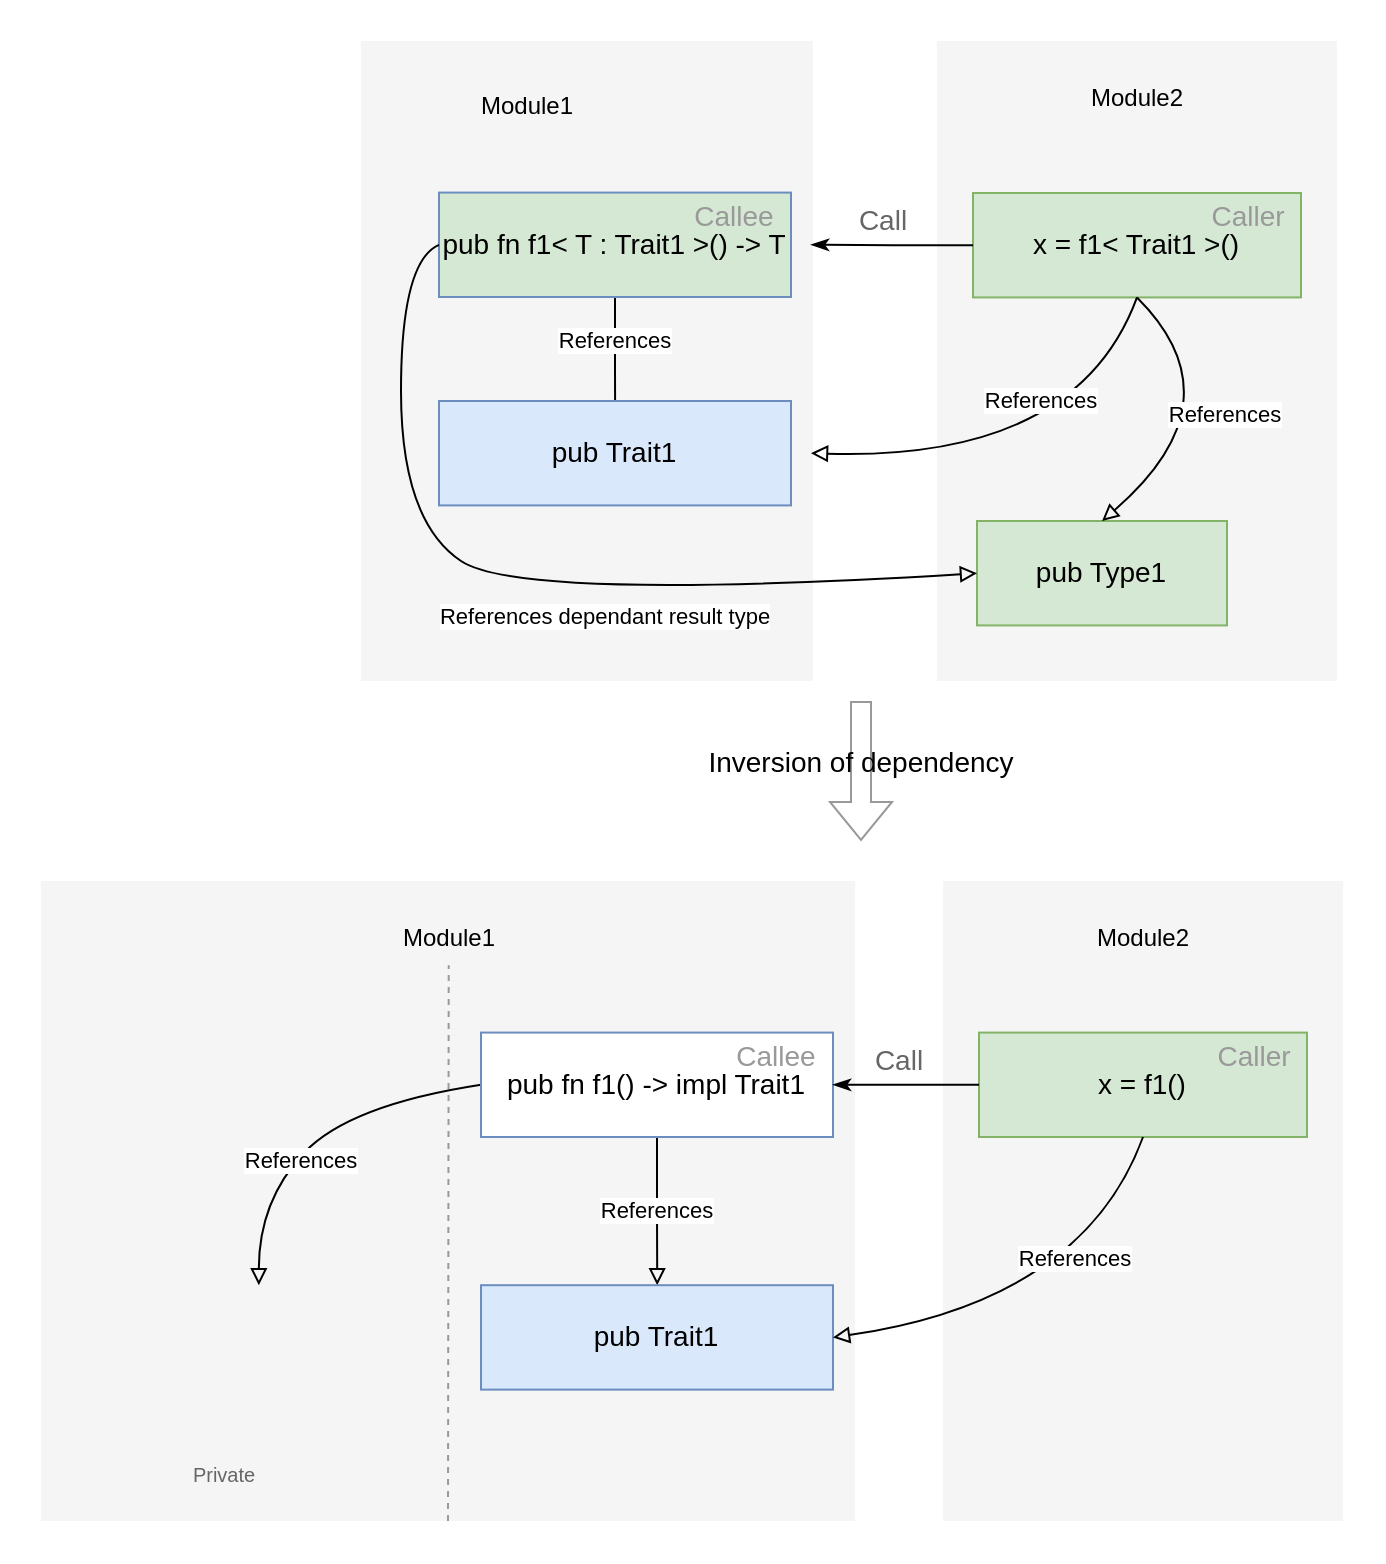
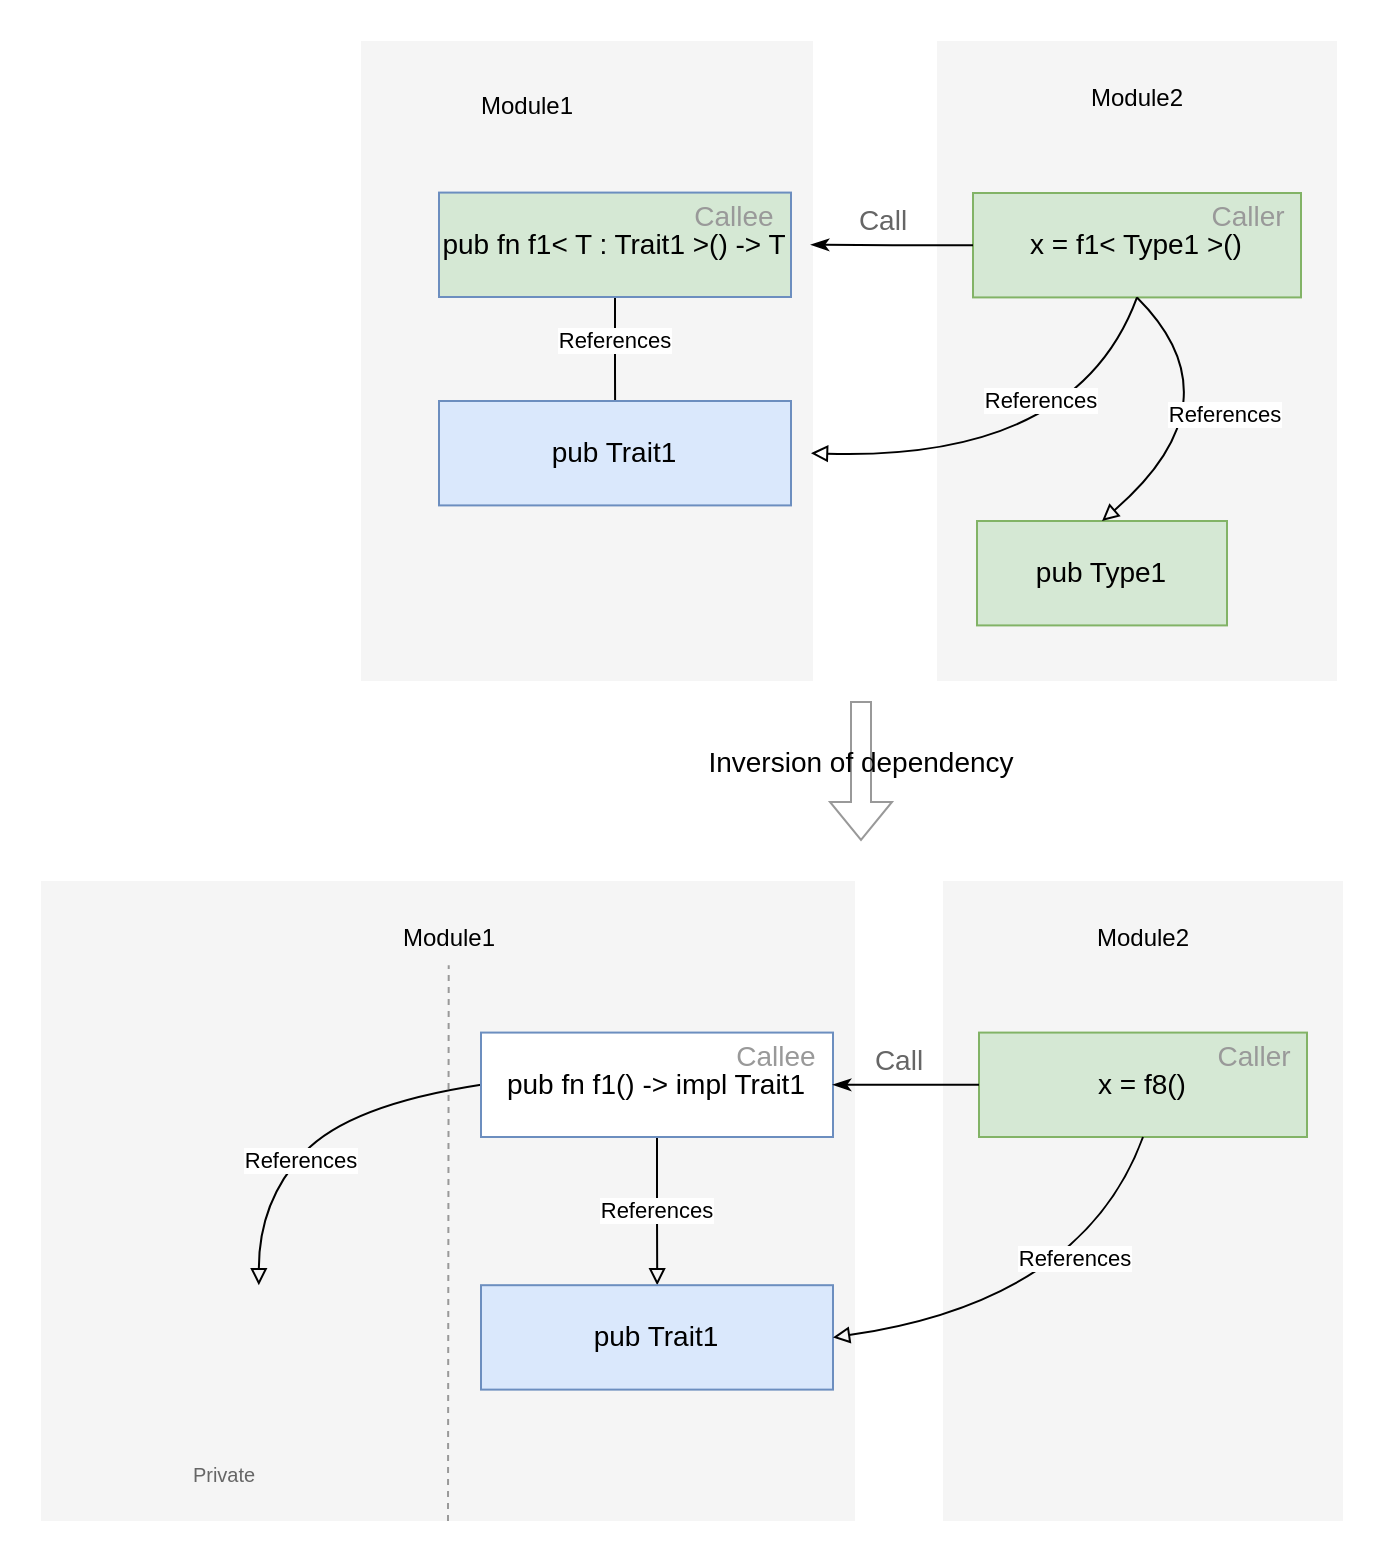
node "x = f1< Trait1 >()": label "x = f1< Trait1 >()" -> "x = f1< Type1 >()"
edge "pub fn f1< T : Trait1 >() -> T" -> "pub Type1": removed, label "References dependant result type"
node "x = f1()": label "x = f1()" -> "x = f8()"
